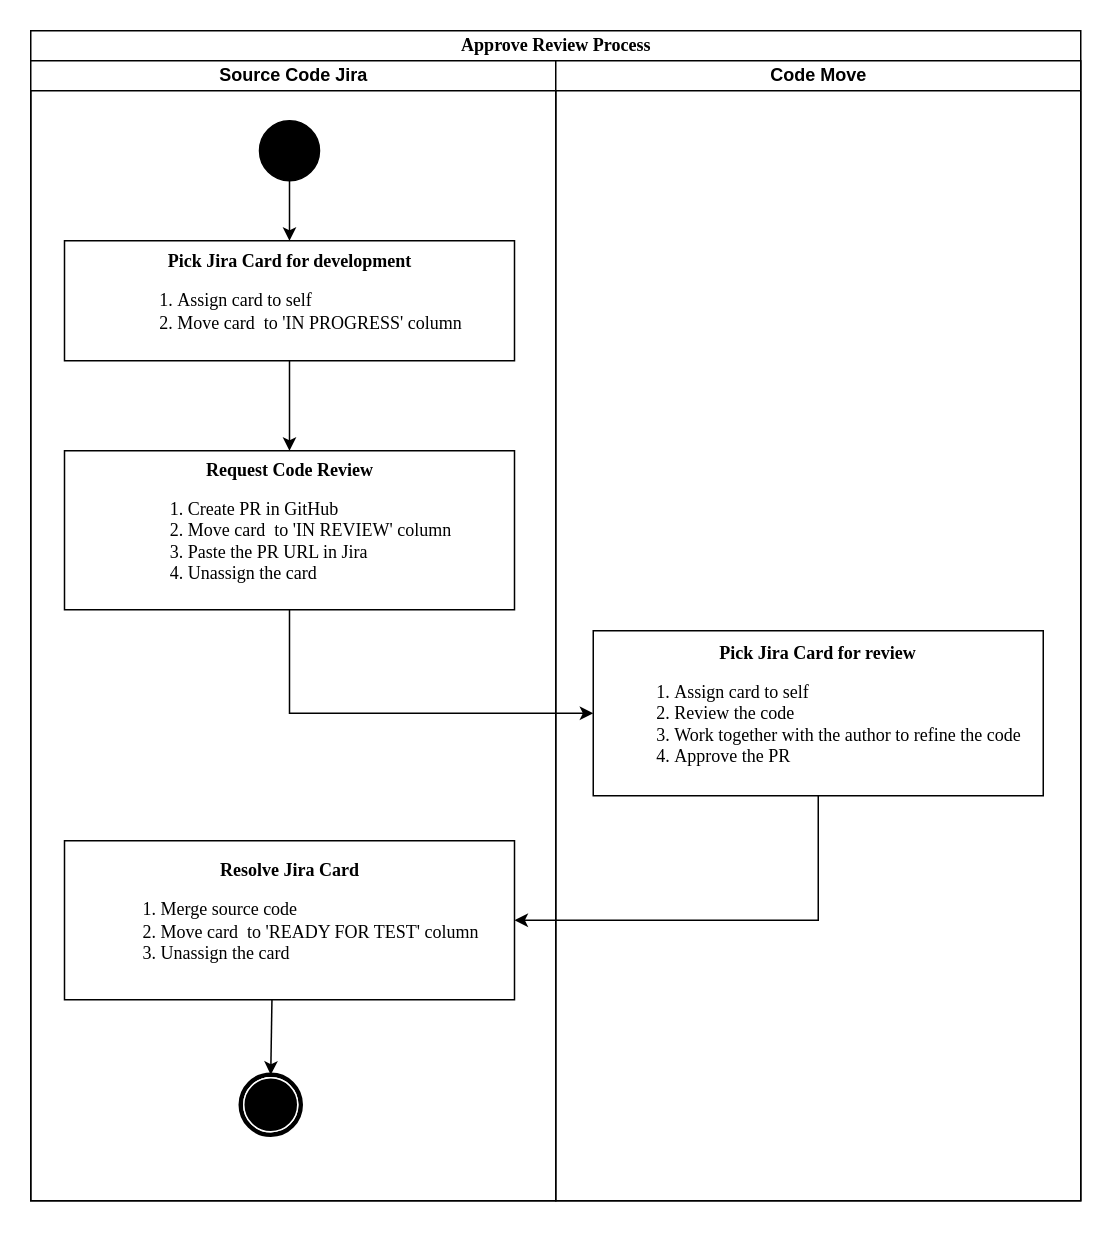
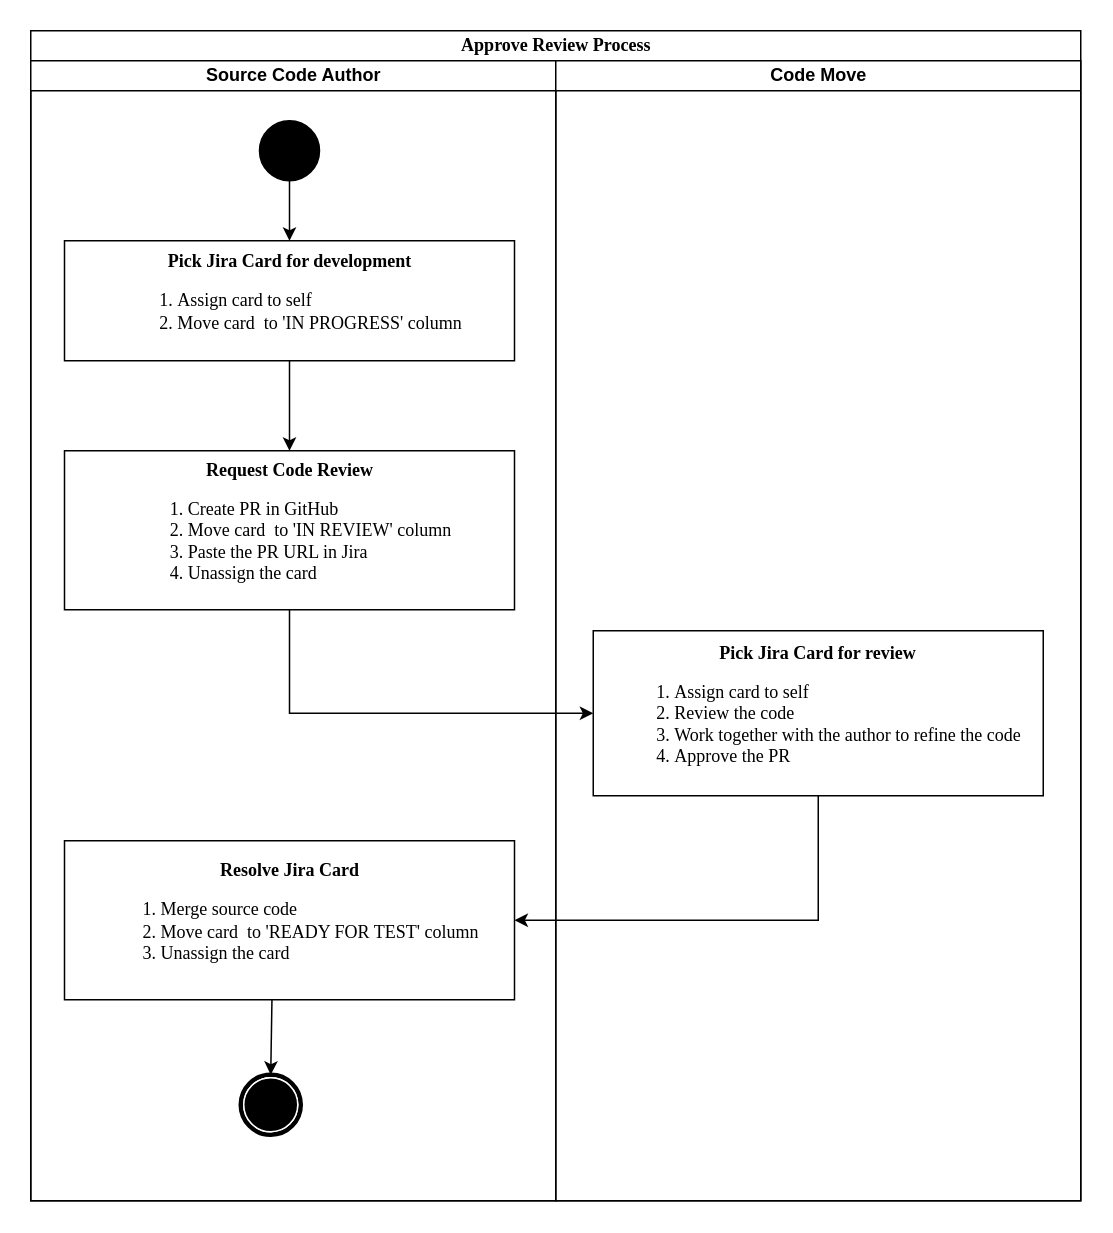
node "Source Code Jira": label "Source Code Jira" -> "Source Code Author"
